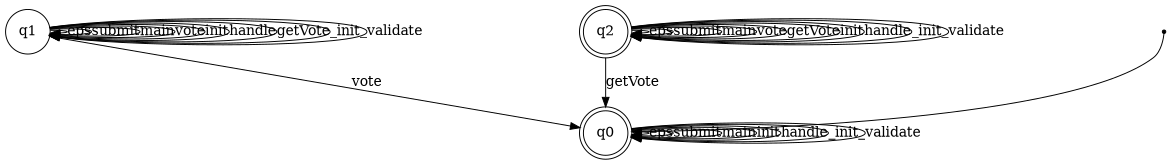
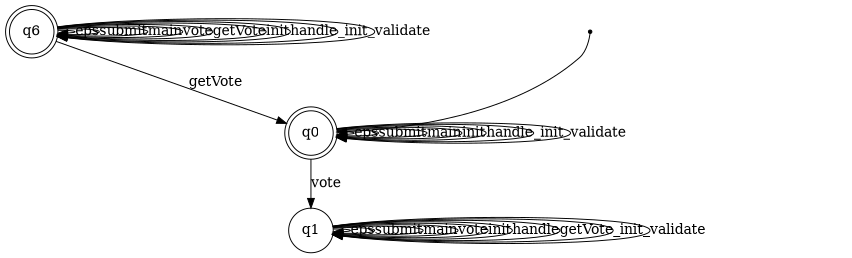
node "q2": label "q2" -> "q6"
edge "q1" -> "q0": reversed
